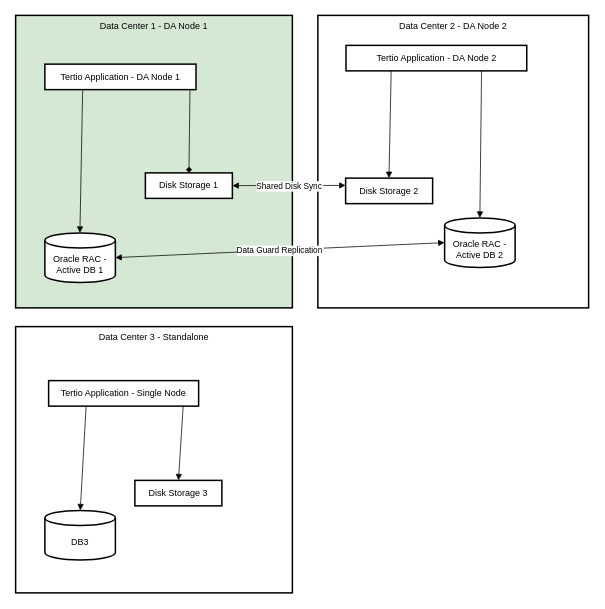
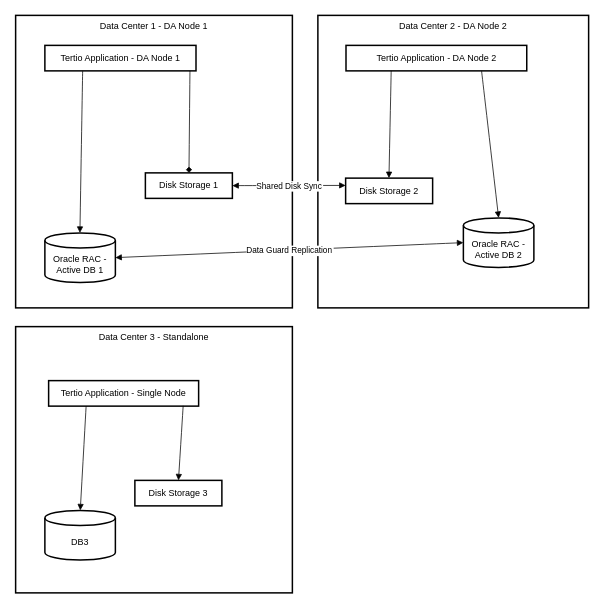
node "Tertio Application - DA Node 1": moved (120, 77) -> (120, 58)
node "Data Center 1 - DA Node 1": fillcolor #d5e8d4 -> #ffffff
node "Oracle RAC - Active DB 2": moved (480, 243) -> (498, 243)
